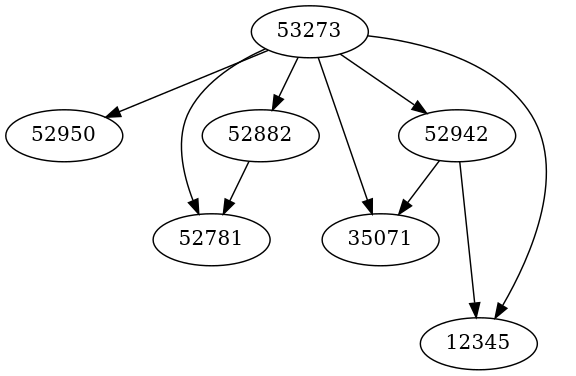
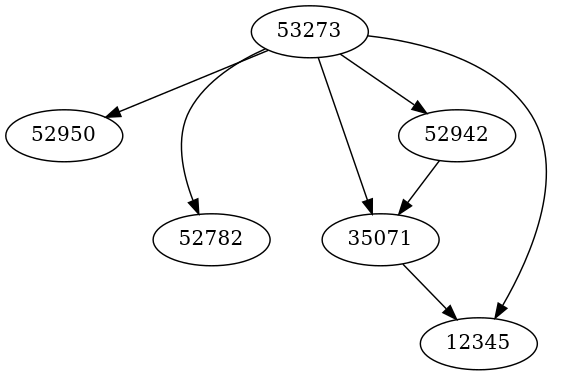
node "52882": removed
edge "52942" -> "12345": now "35071" -> "12345"
node "52781": label "52781" -> "52782"
